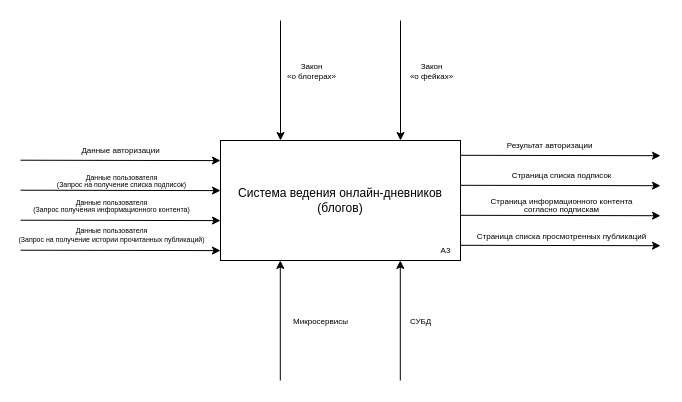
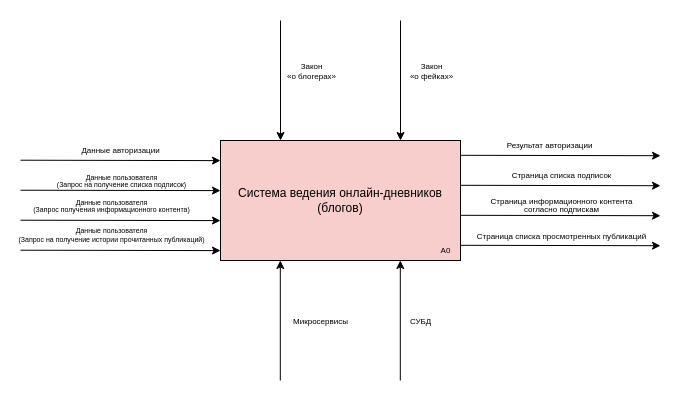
node "Система ведения онлайн-дневников (блогов)": fillcolor #ffffff -> #f8cecc
node "А3": label "А3" -> "А0"
